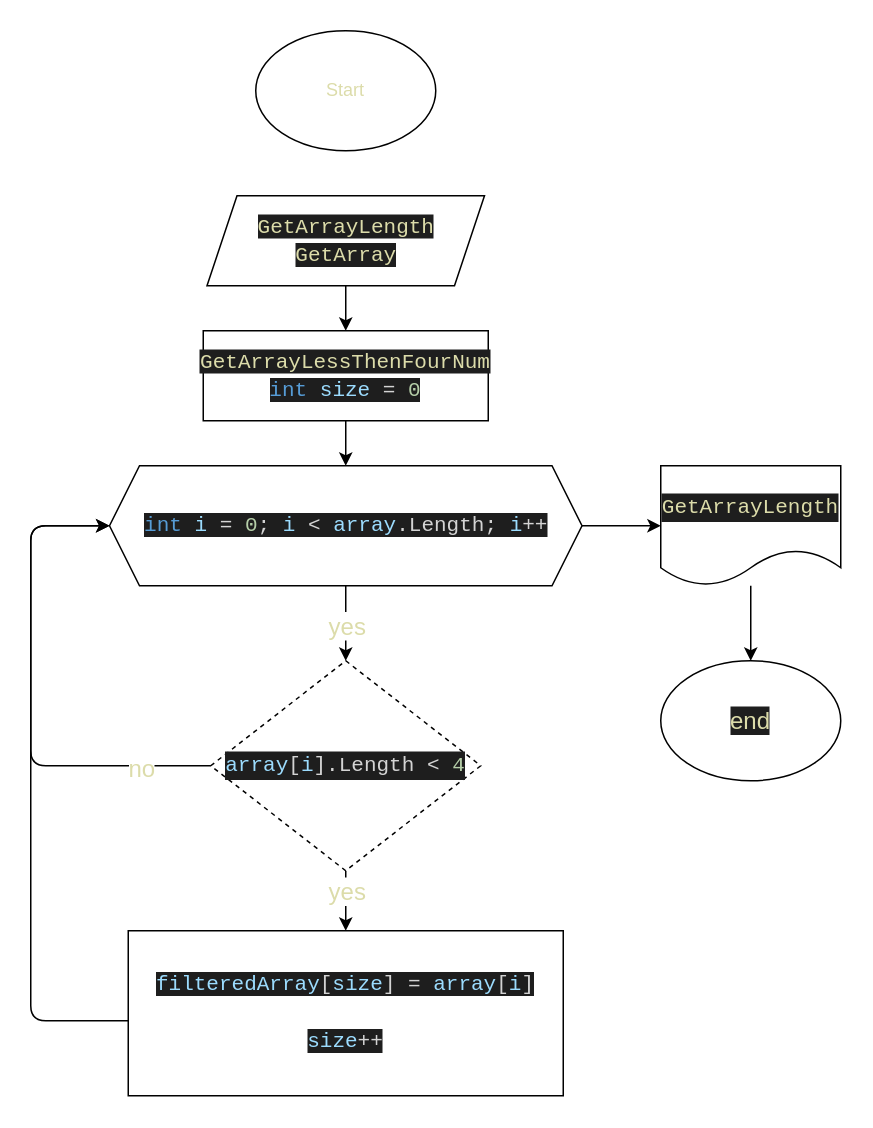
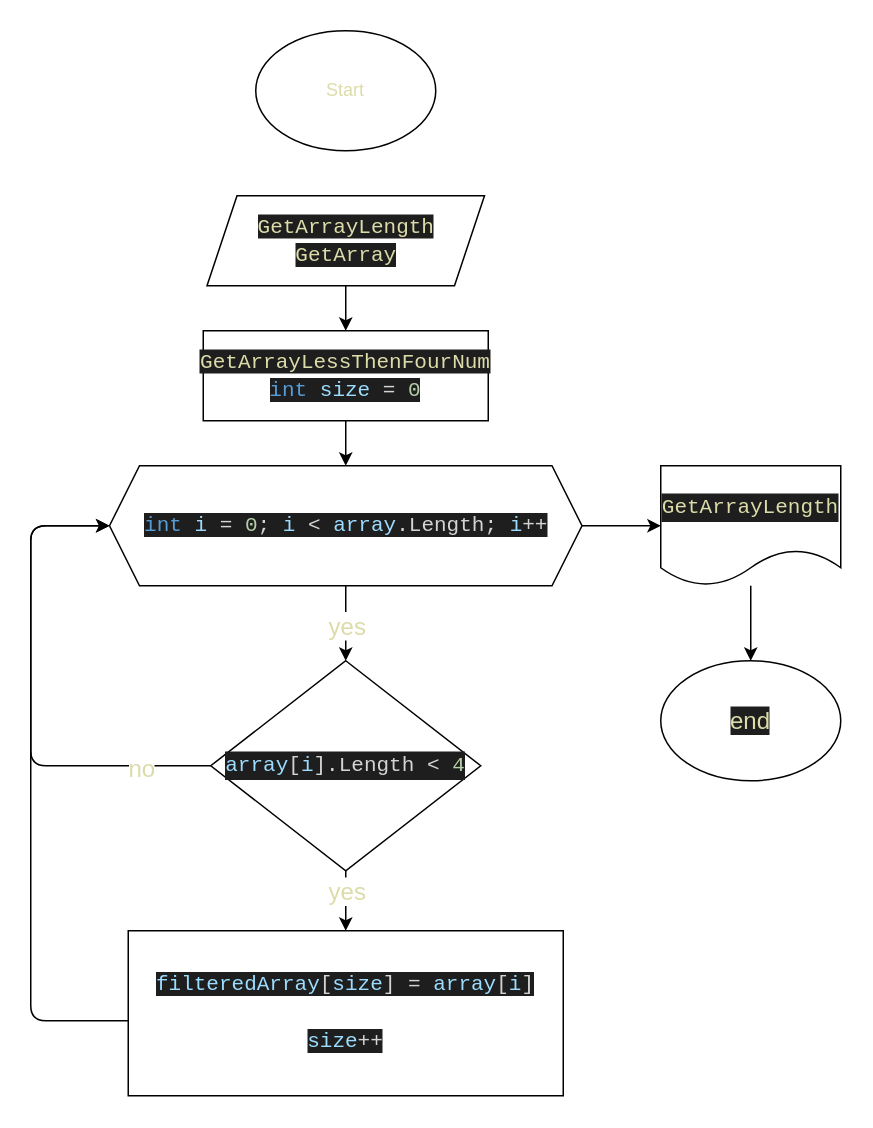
node "array[i].Length < 4": style dashed -> solid
